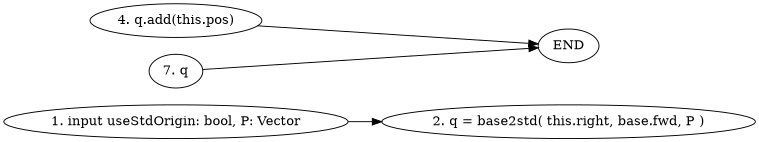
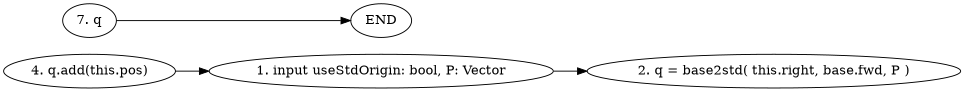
edge "4. q.add(this.pos)" -> "END": now "4. q.add(this.pos)" -> "1. input useStdOrigin: bool, P: Vector"
